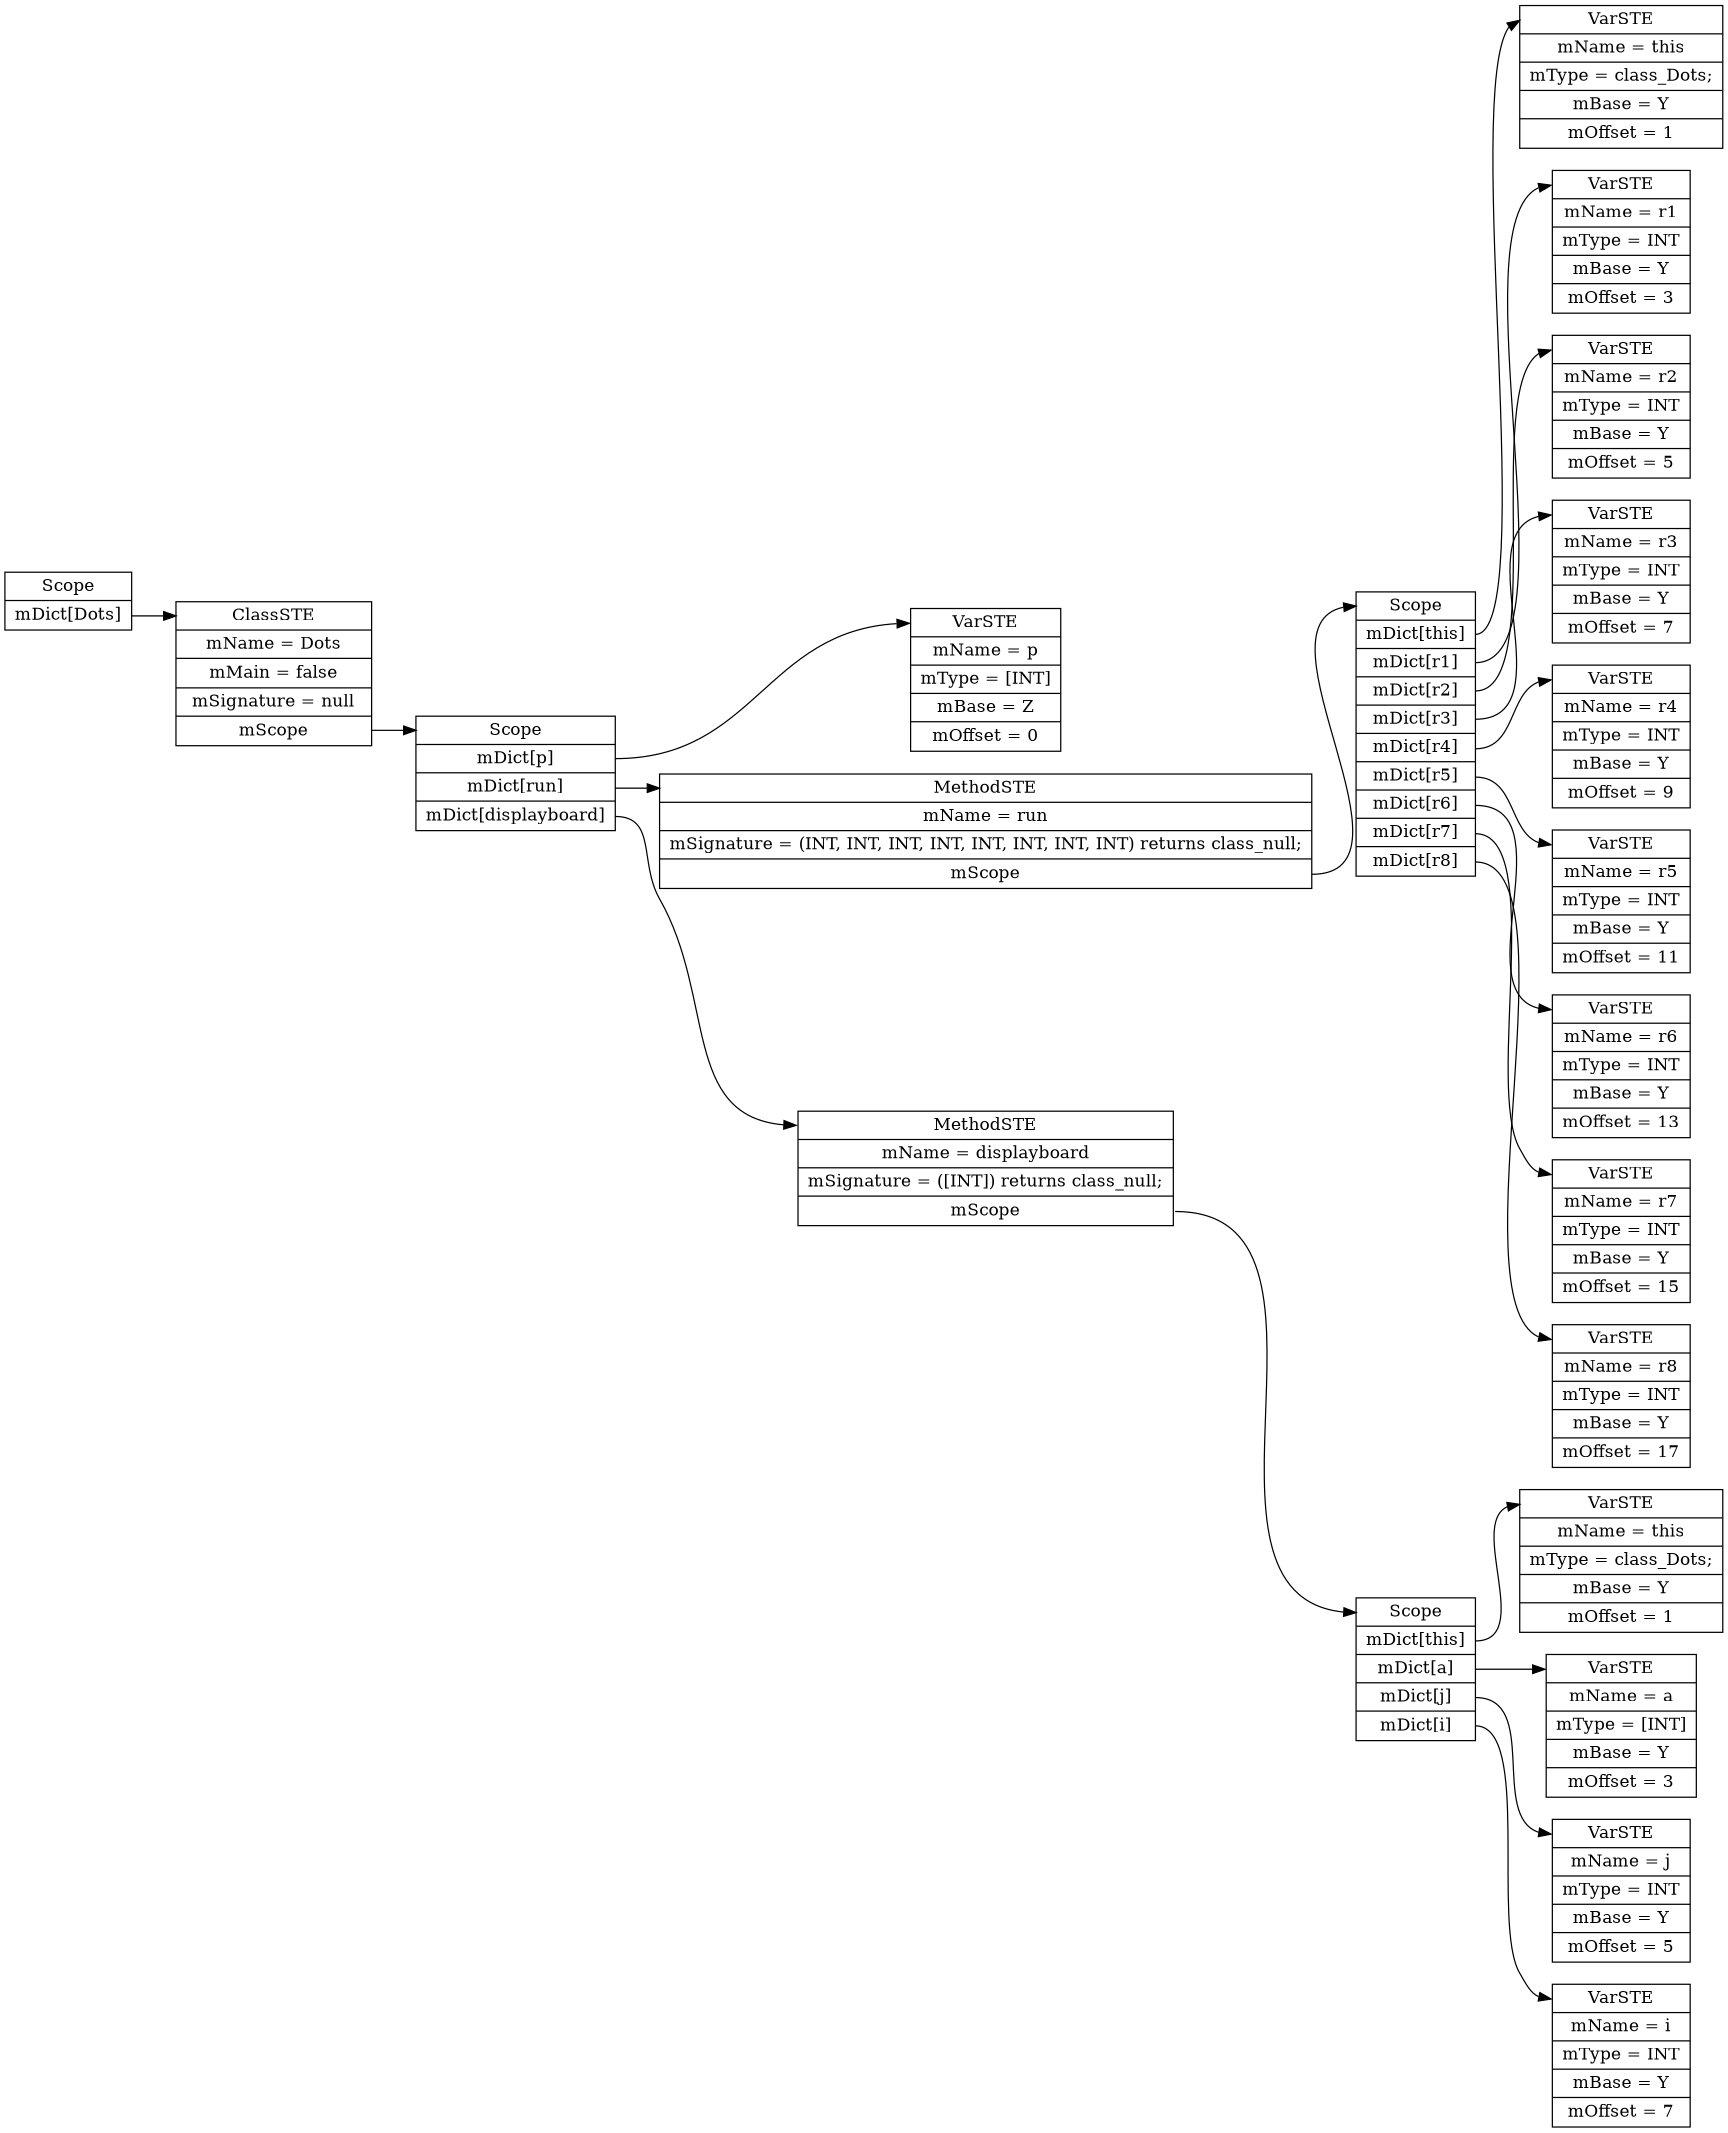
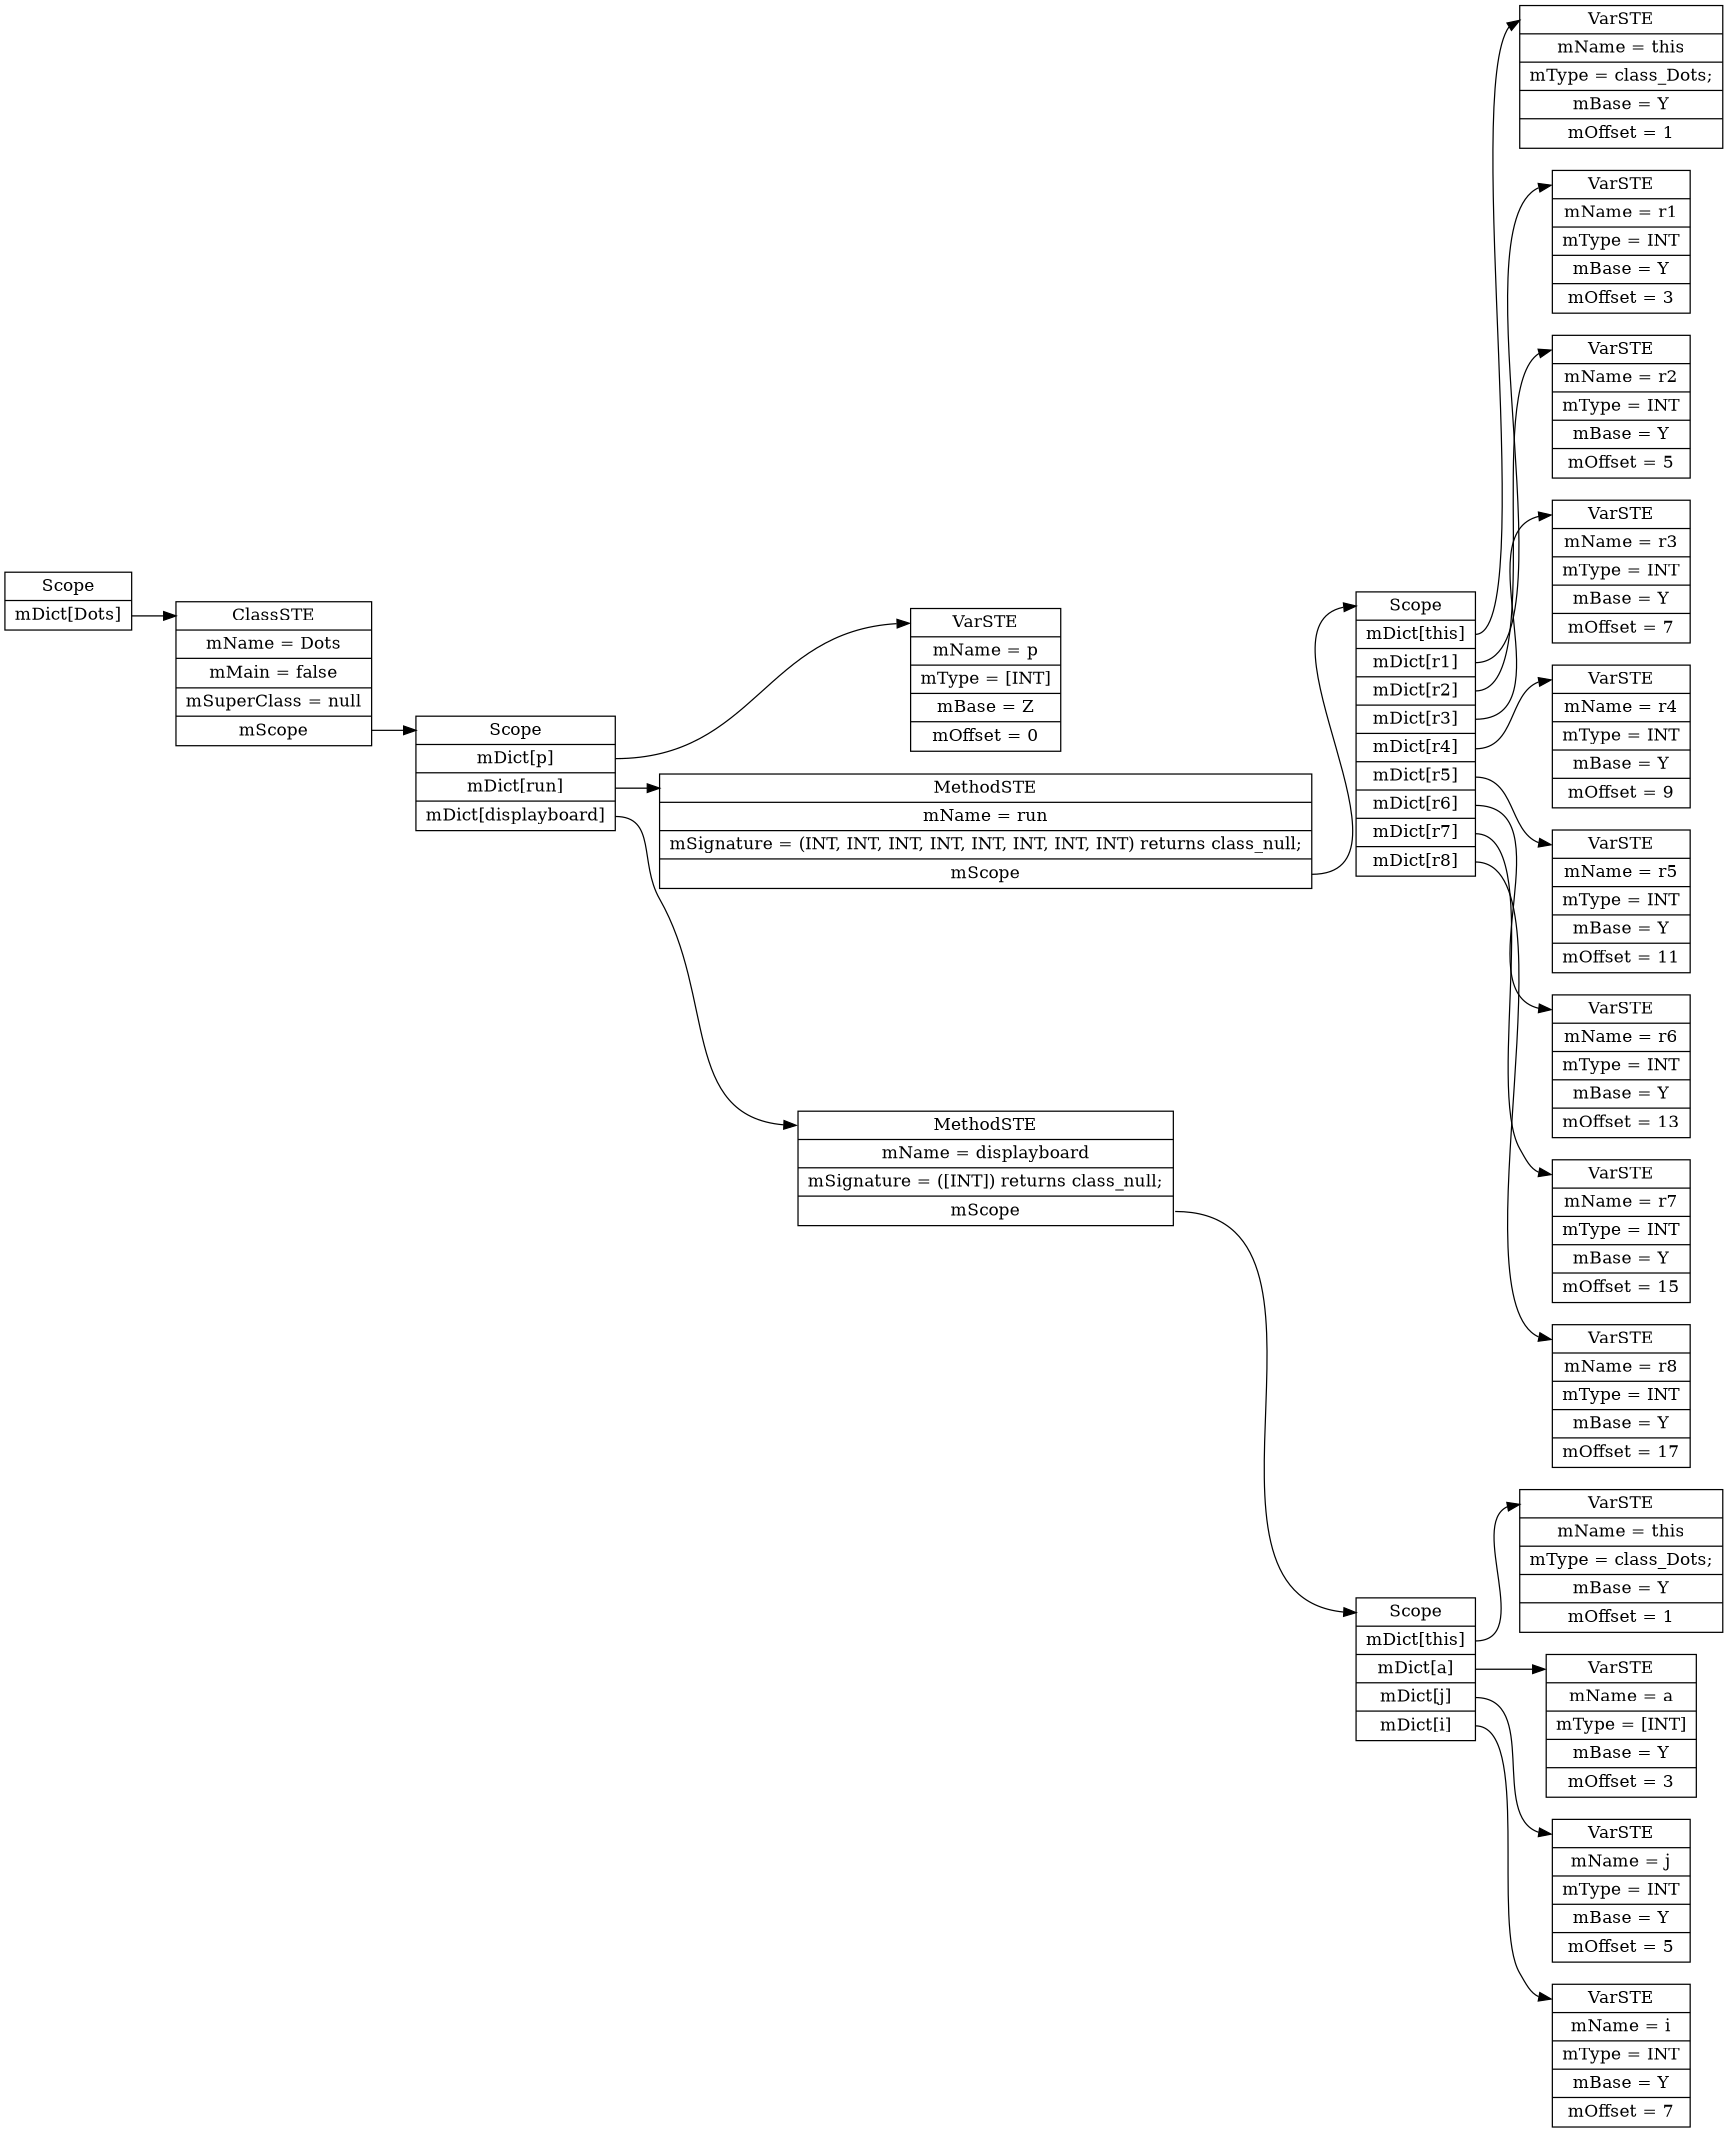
node "ClassSTE": text "mSignature = null" -> "mSuperClass = null"
